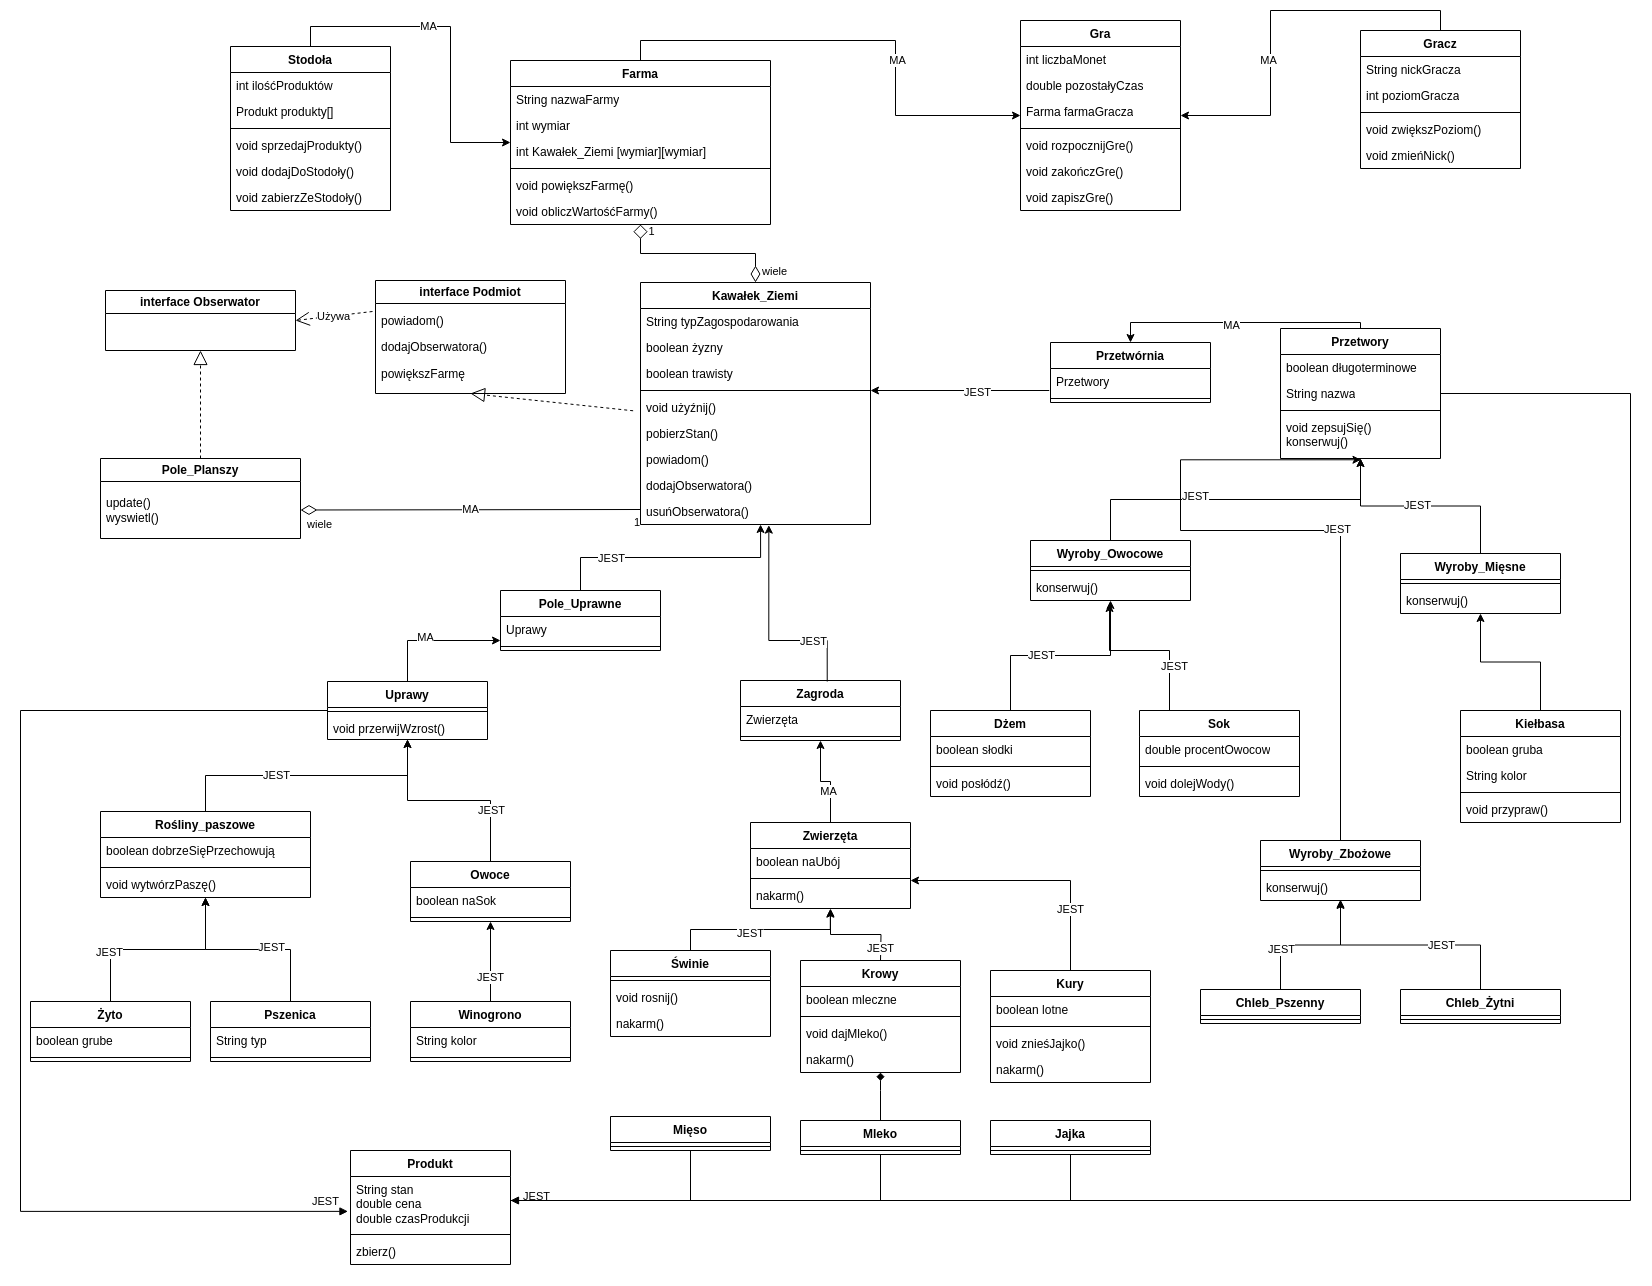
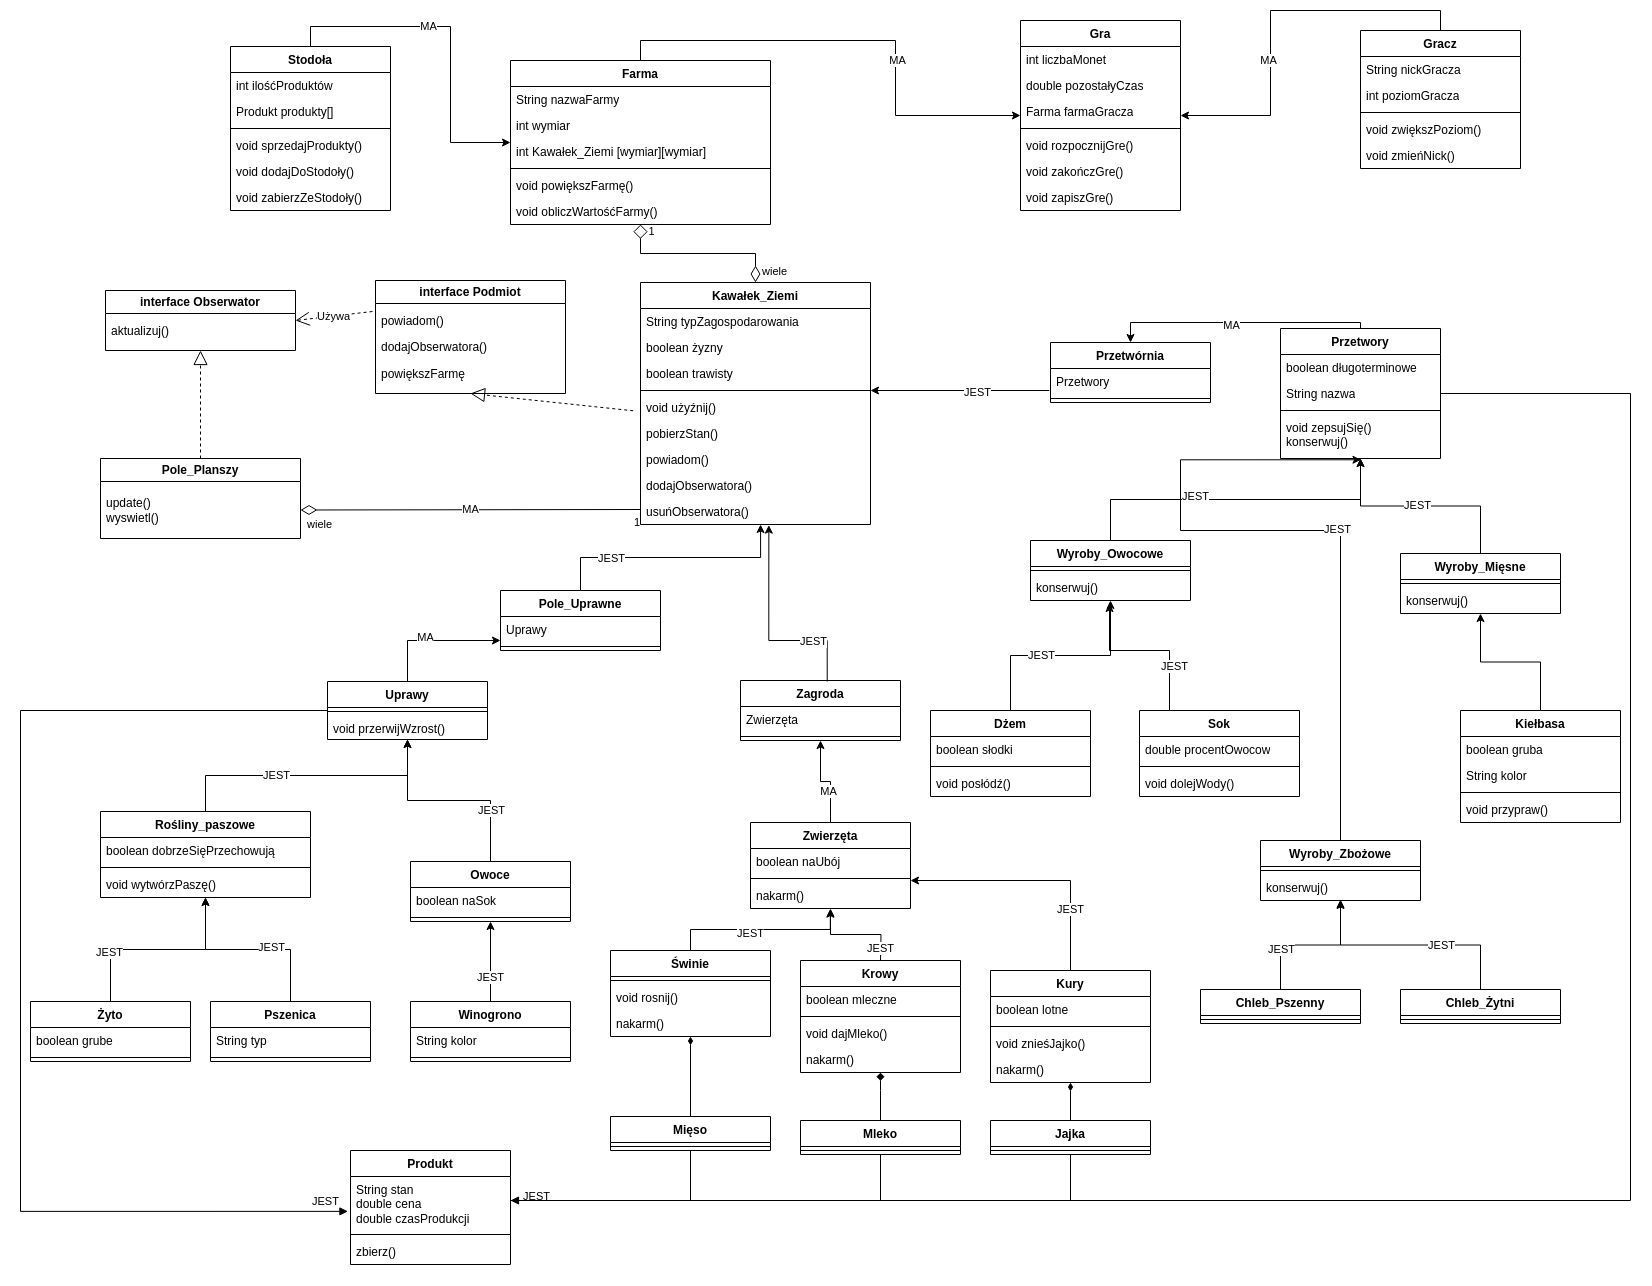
node "aktualizuj()": added
edge "Mięso" -> "Świnie": added
edge "Jajka" -> "Kury": added
